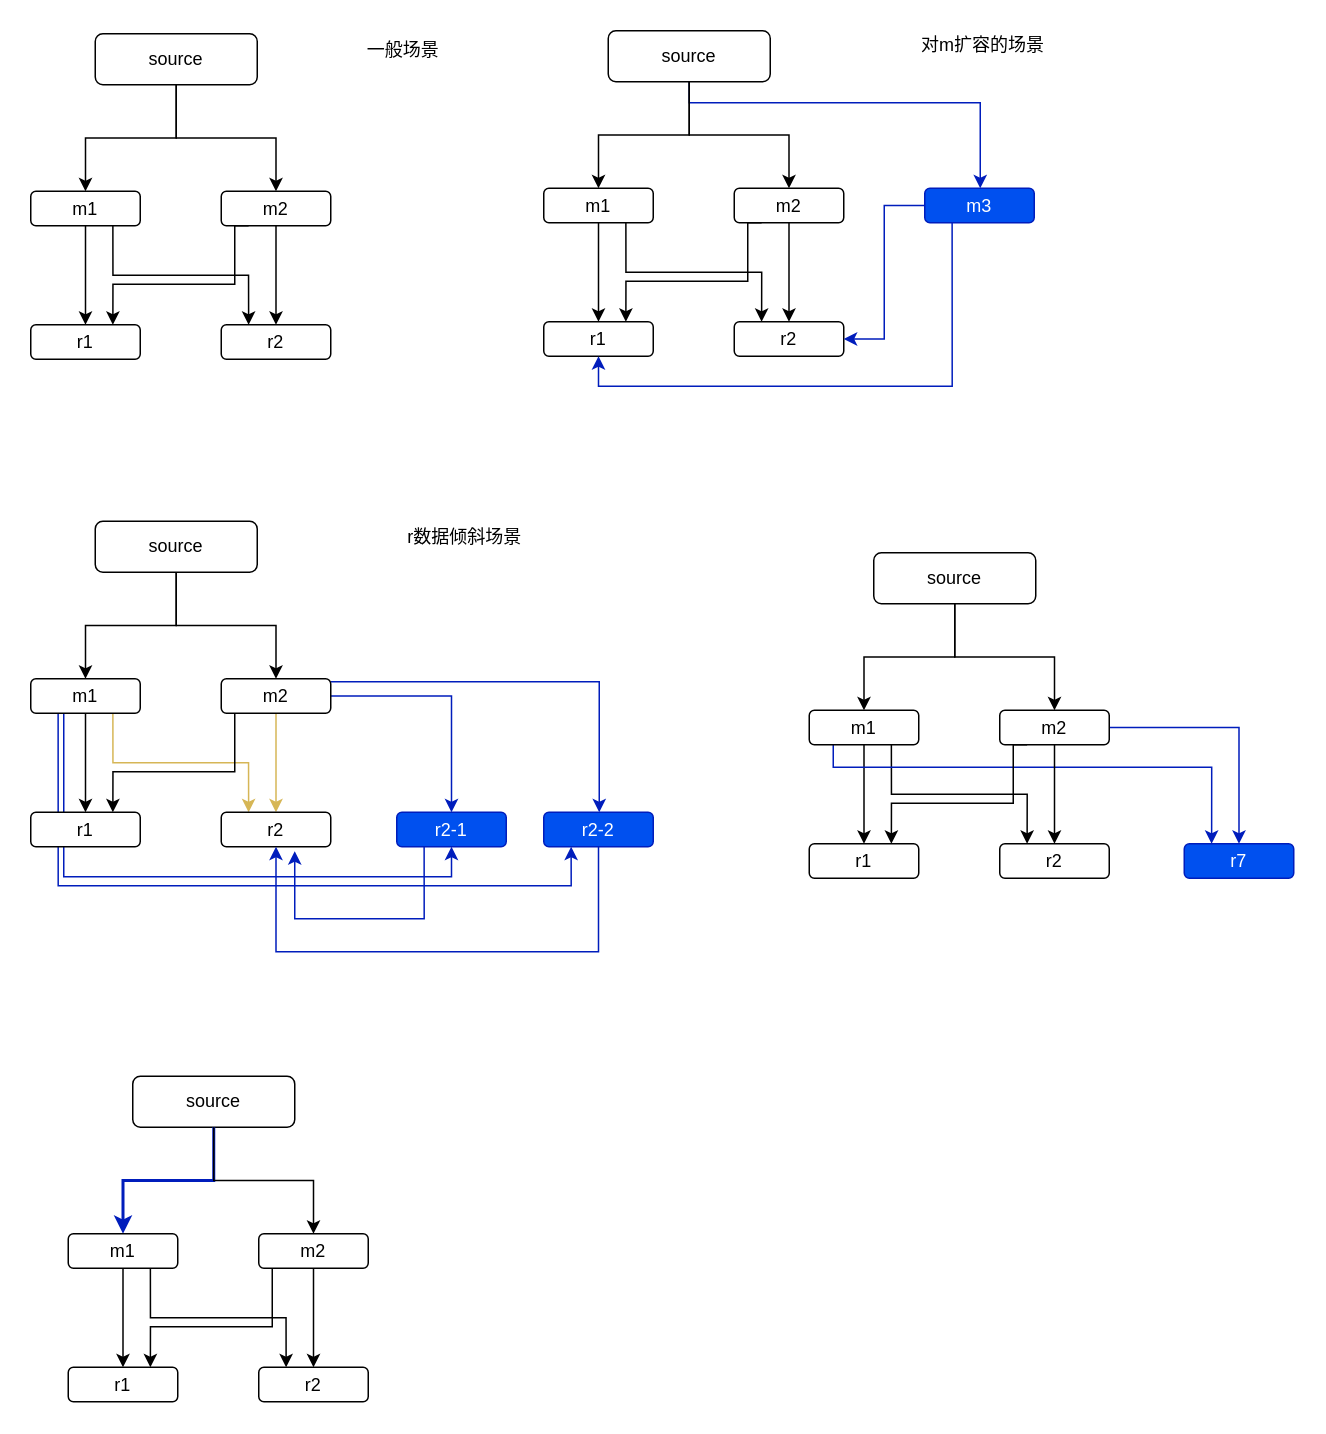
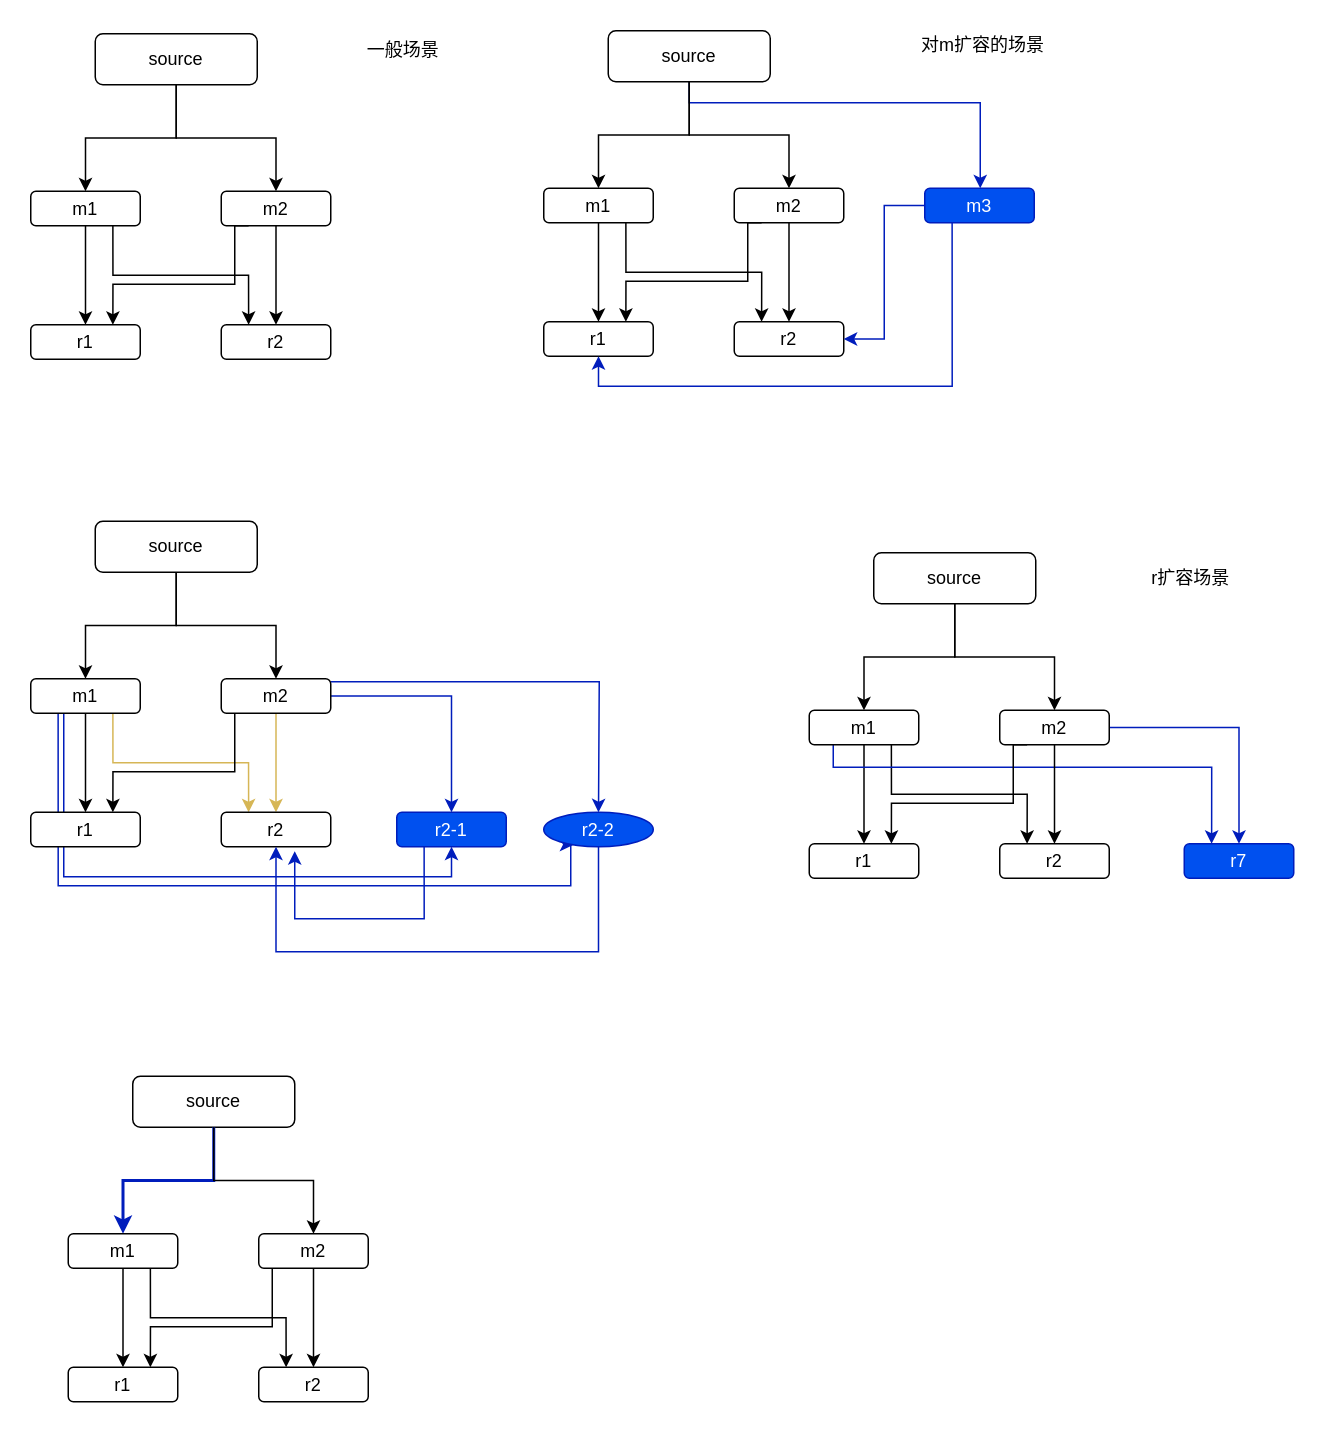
node "r数据倾斜场景": removed
node "r扩容场景": added
node "r2-2": shape rounded rectangle -> ellipse
